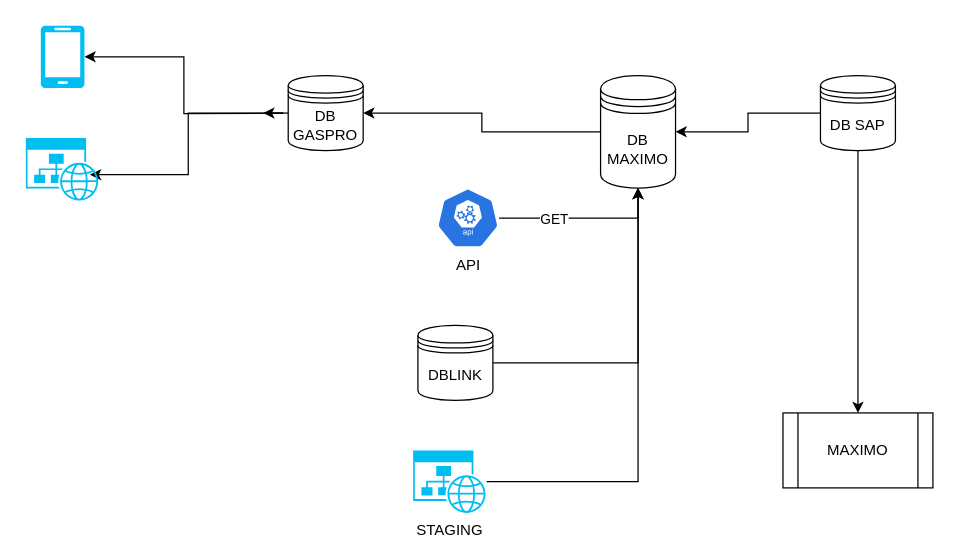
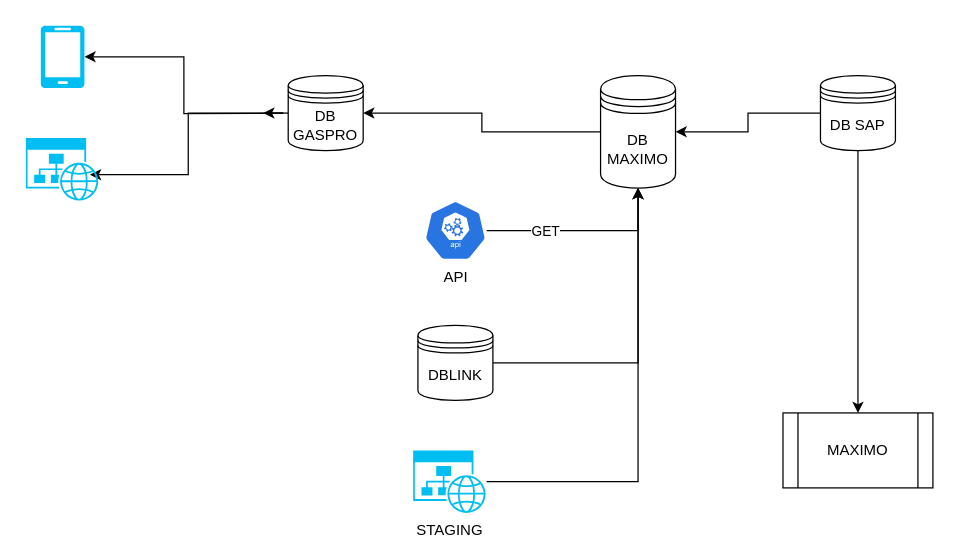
node "API": moved (468, 218) -> (455, 231)
